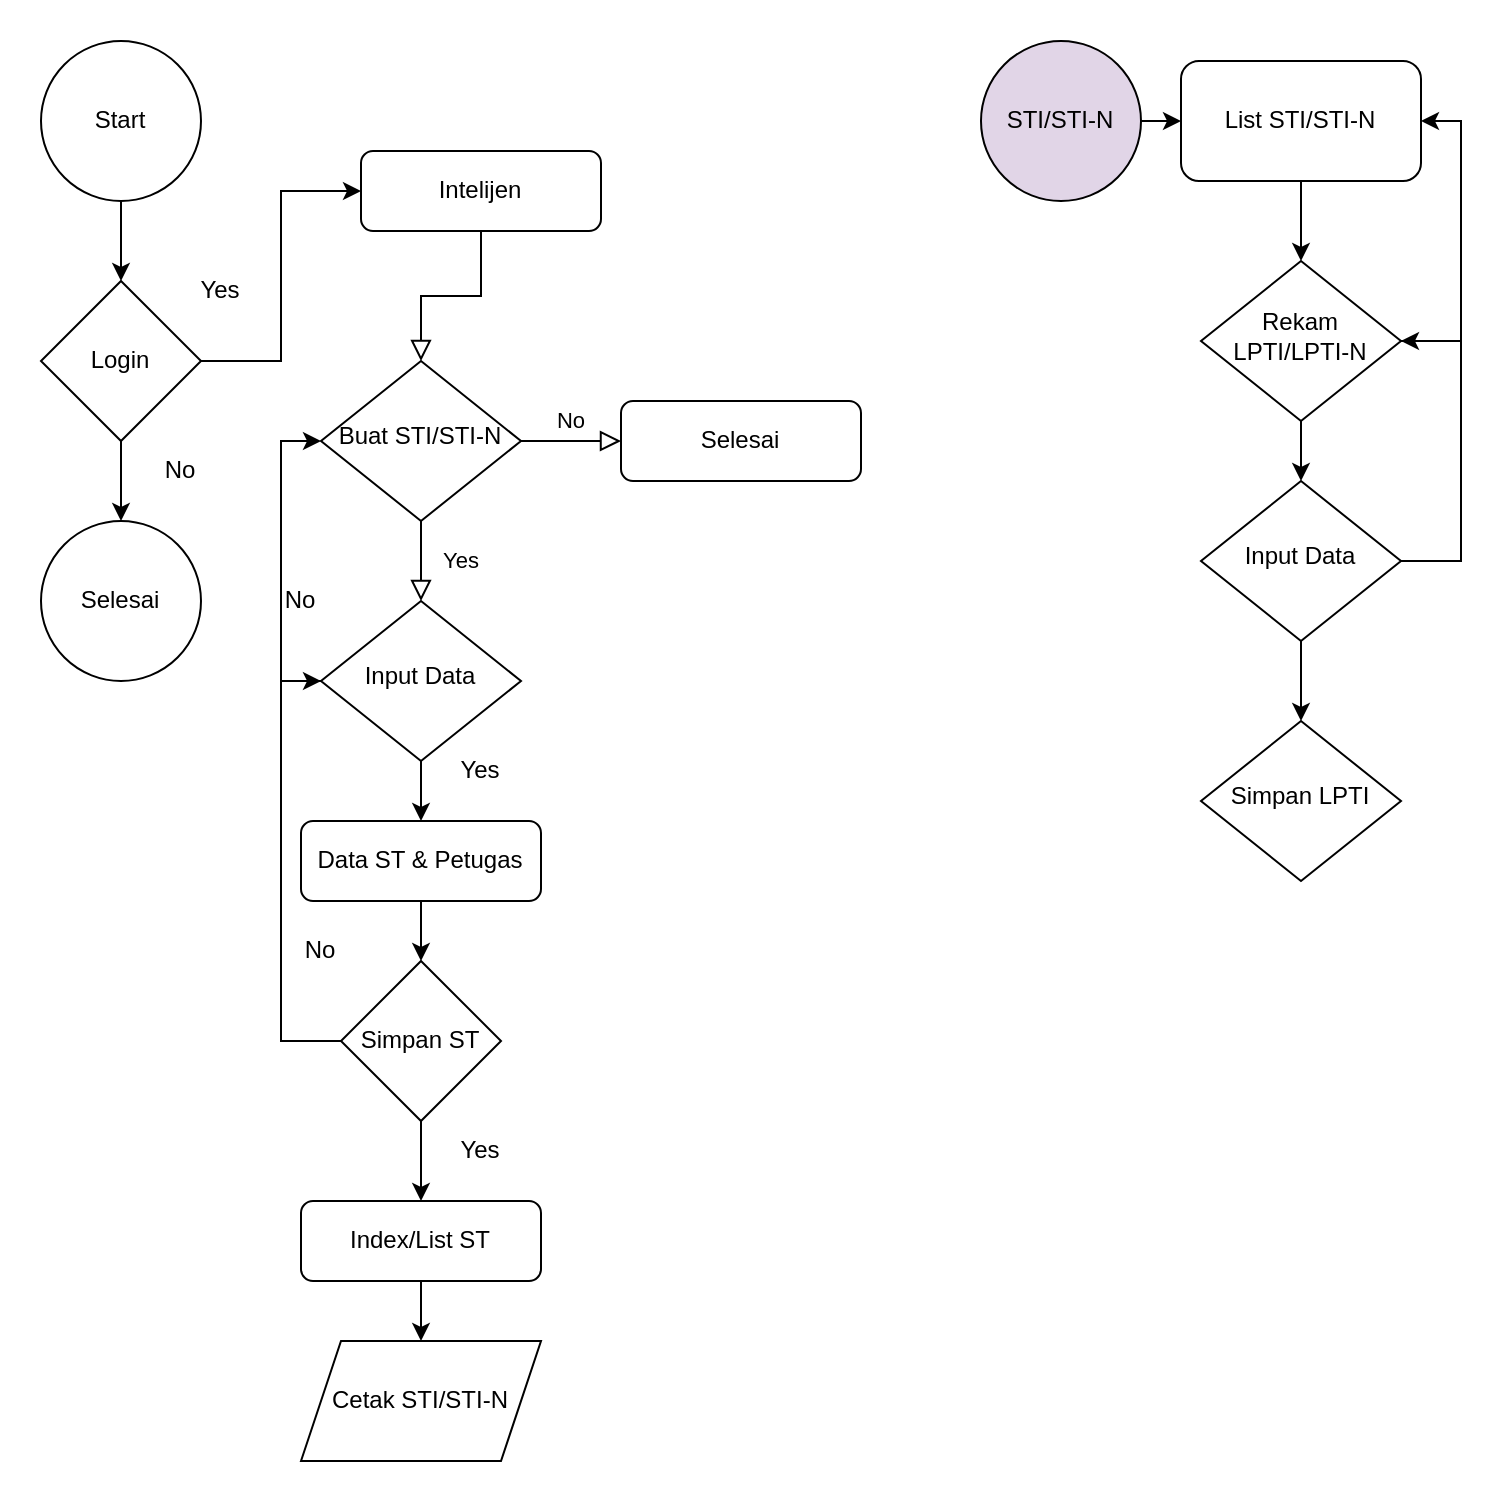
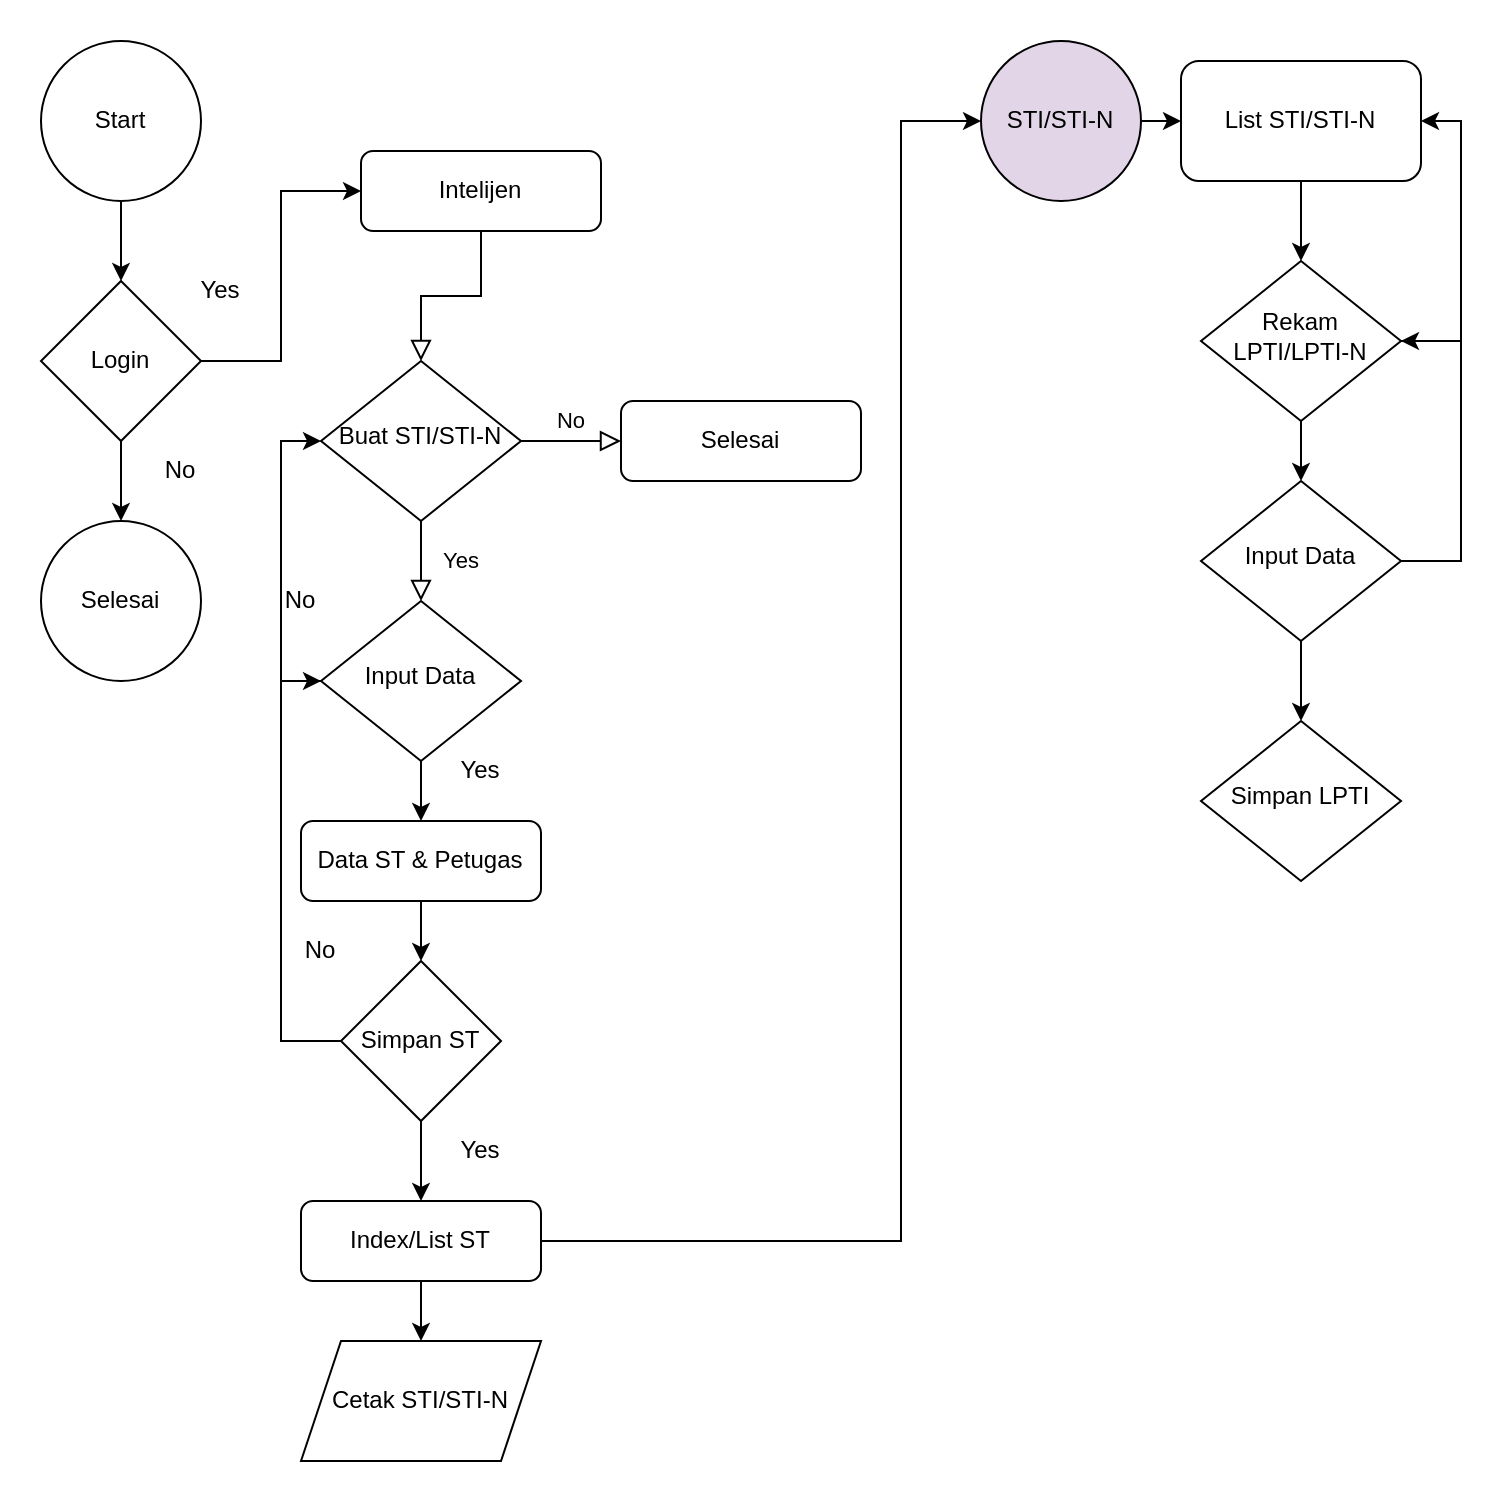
edge "Index/List ST" -> "STI/STI-N": added
